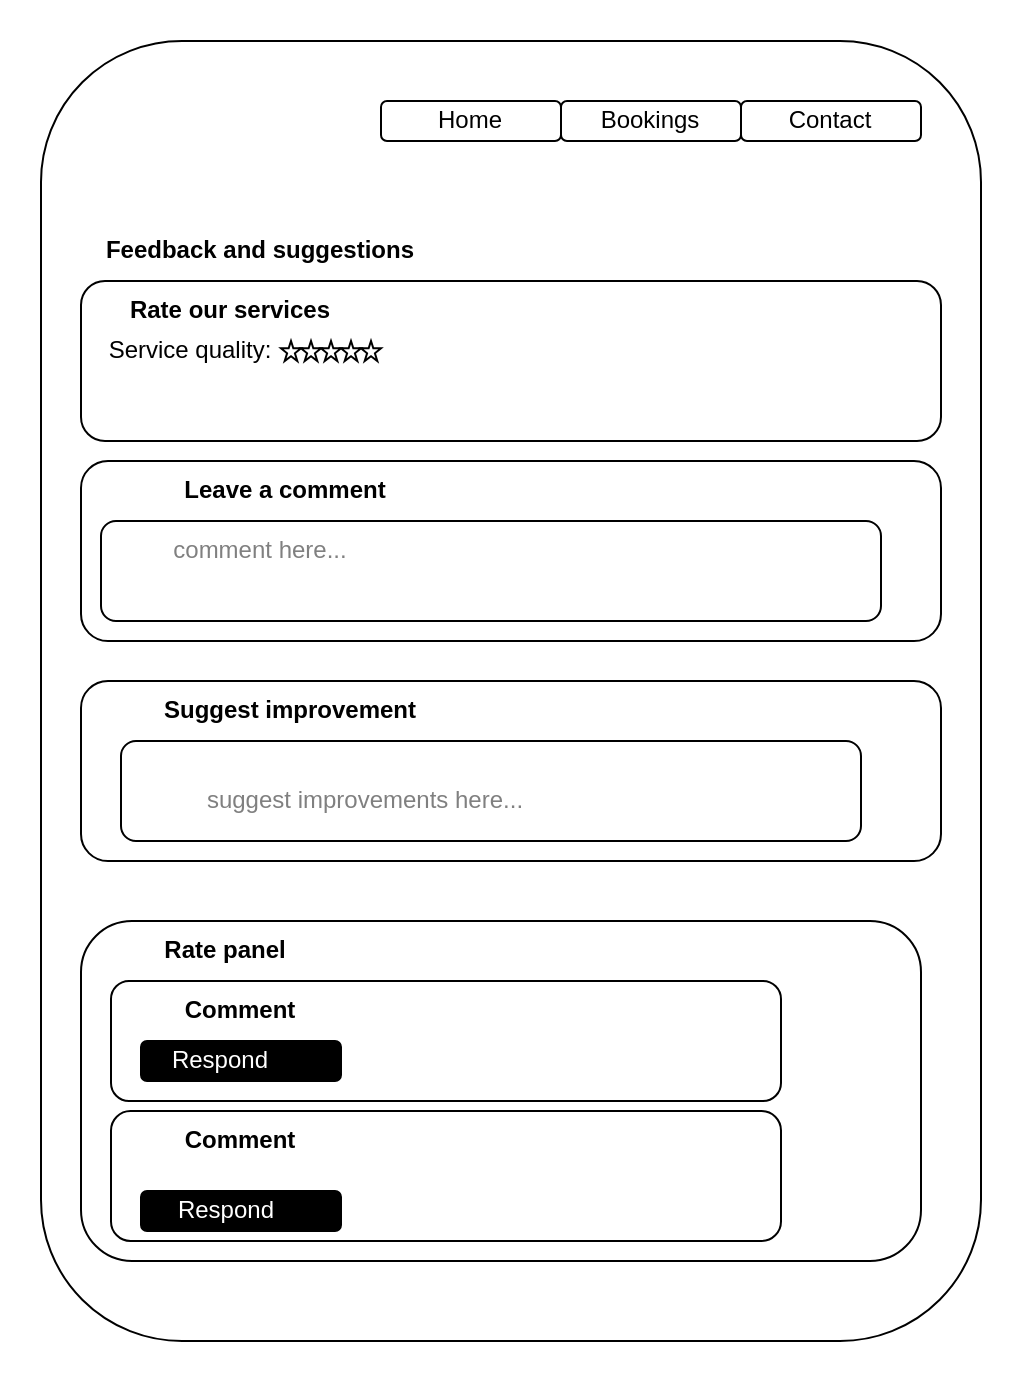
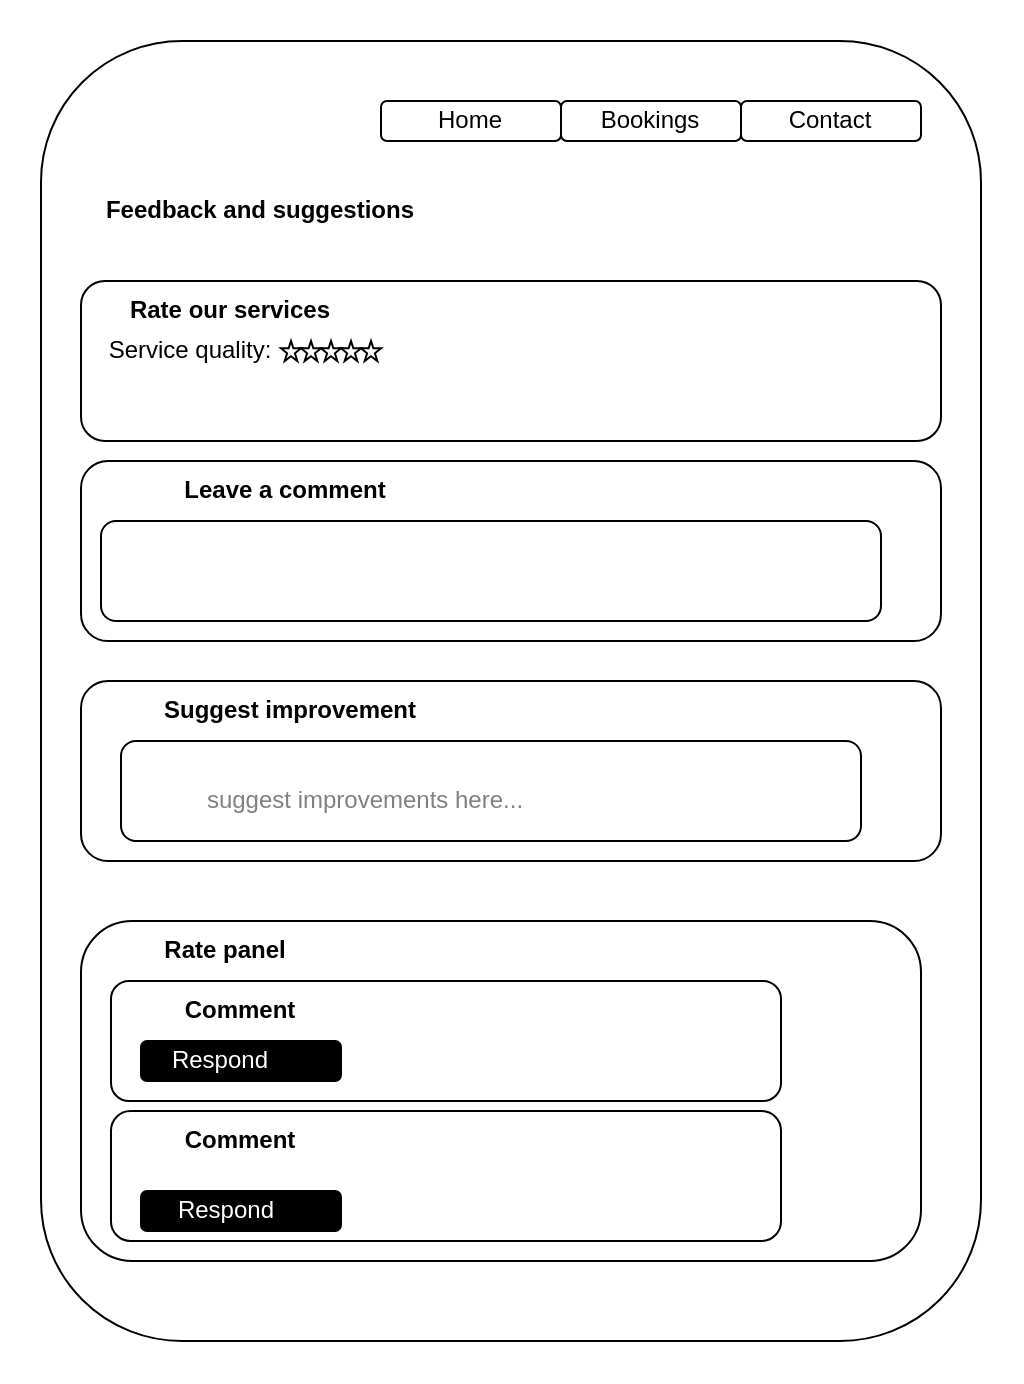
node "Feedback and suggestions": moved (261, 251) -> (261, 211)
node "comment here...": removed
